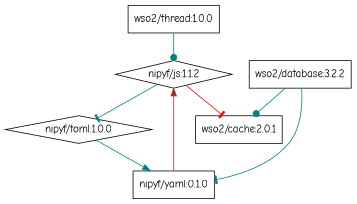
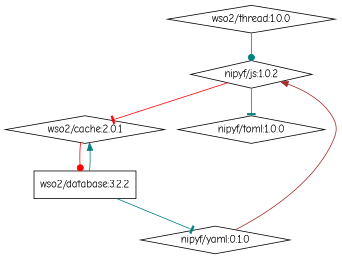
node "wso2/thread:1.0.0": shape box -> diamond
node "nipyf/js:1.1.2": label "nipyf/js:1.1.2" -> "nipyf/js:1.0.2"
edge "wso2/database:3.2.2" -> "wso2/cache:2.0.1": arrowhead dot -> normal
node "wso2/cache:2.0.1": shape box -> diamond
edge "wso2/cache:2.0.1" -> "wso2/database:3.2.2": added
edge "nipyf/toml:1.0.0" -> "nipyf/yaml:0.1.0": removed
node "nipyf/yaml:0.1.0": shape box -> diamond
